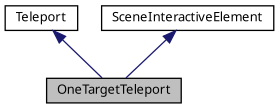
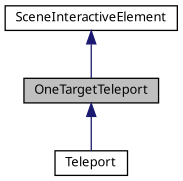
edge "OneTargetTeleport" -> "Teleport": reversed
